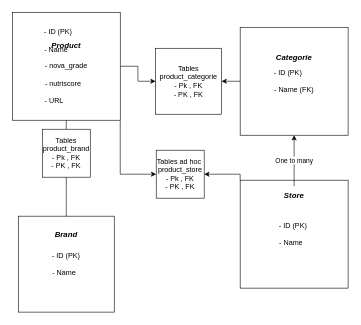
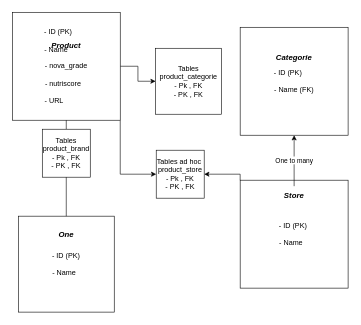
edge "- ID (PK) - Name (FK)" -> "Tables product_categorie - Pk , FK - PK , FK": removed
node "Brand": label "Brand" -> "One"
